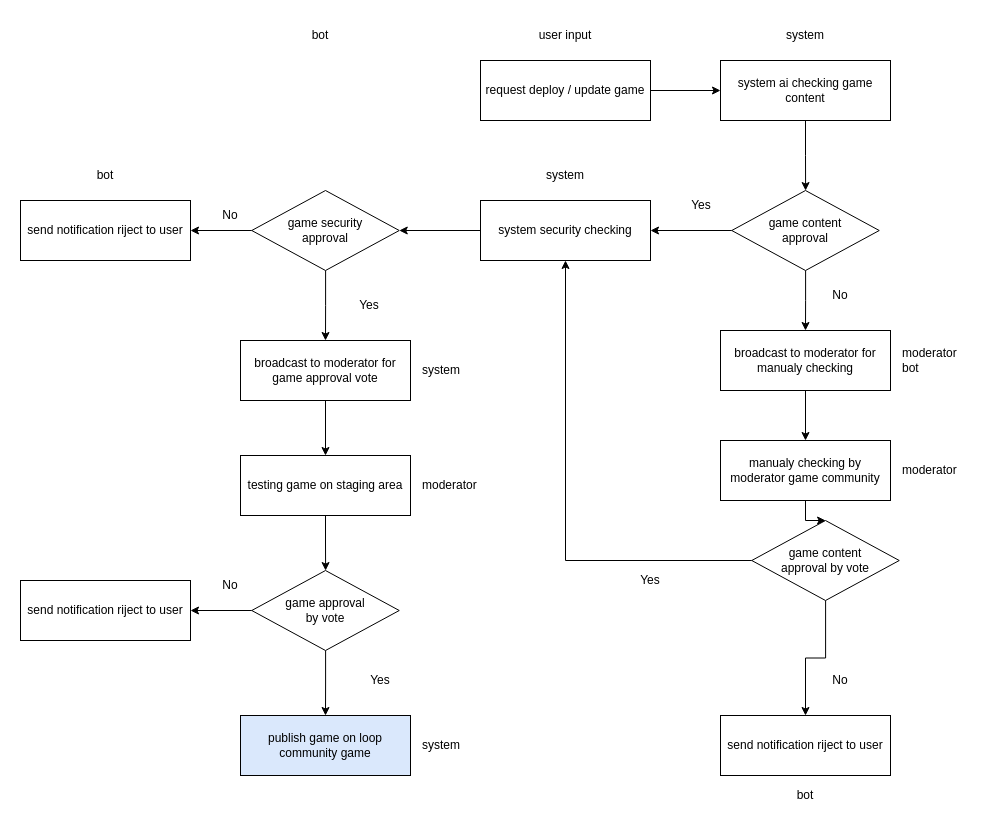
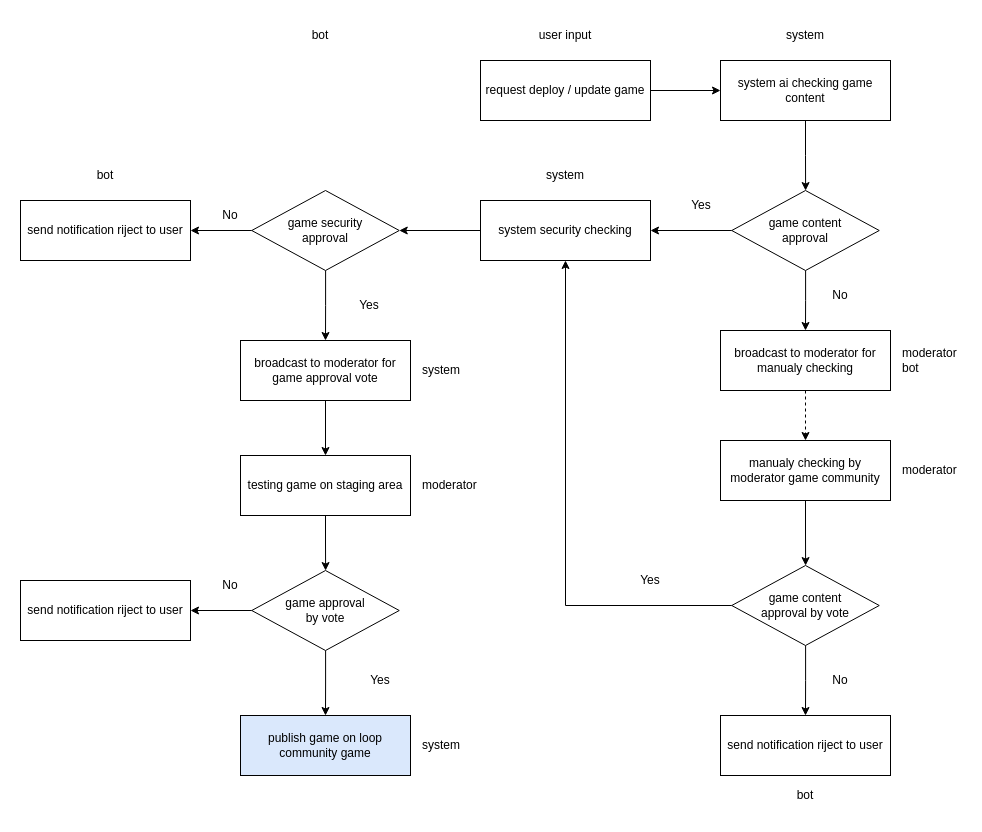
edge "broadcast to moderator for manualy checking" -> "manualy checking by moderator game community": style solid -> dashed
node "game content approval by vote": moved (826, 561) -> (806, 606)
